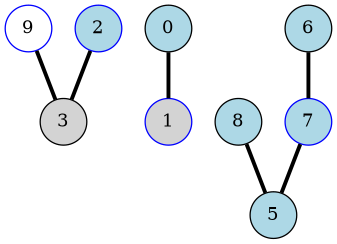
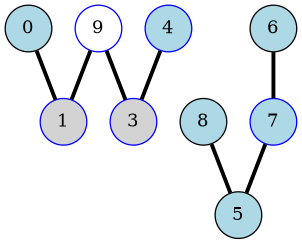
node "2": label "2" -> "4"
edge "9" -- "1": added
node "3": color black -> blue
